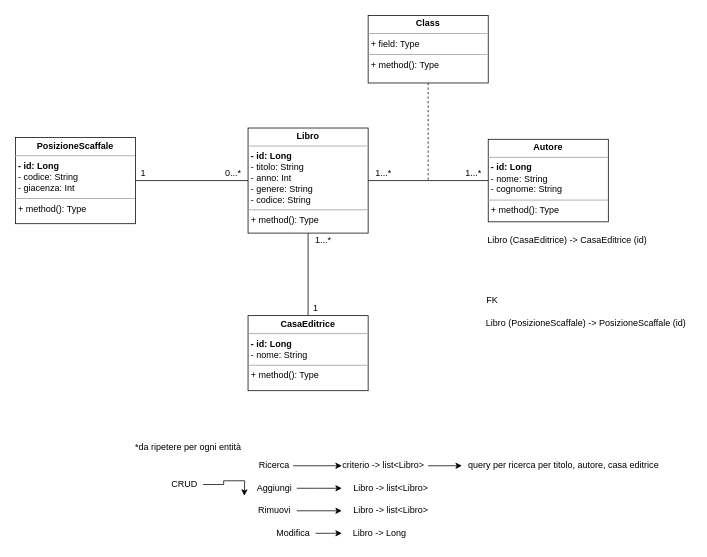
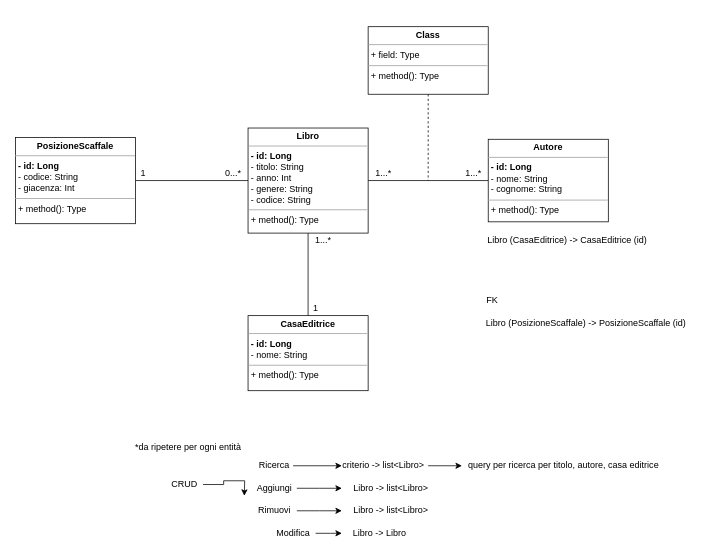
node "Class + field: Type + method(): Type": moved (428, 49) -> (428, 60)
node "Libro -> Long": label "Libro -> Long" -> "Libro -> Libro"
